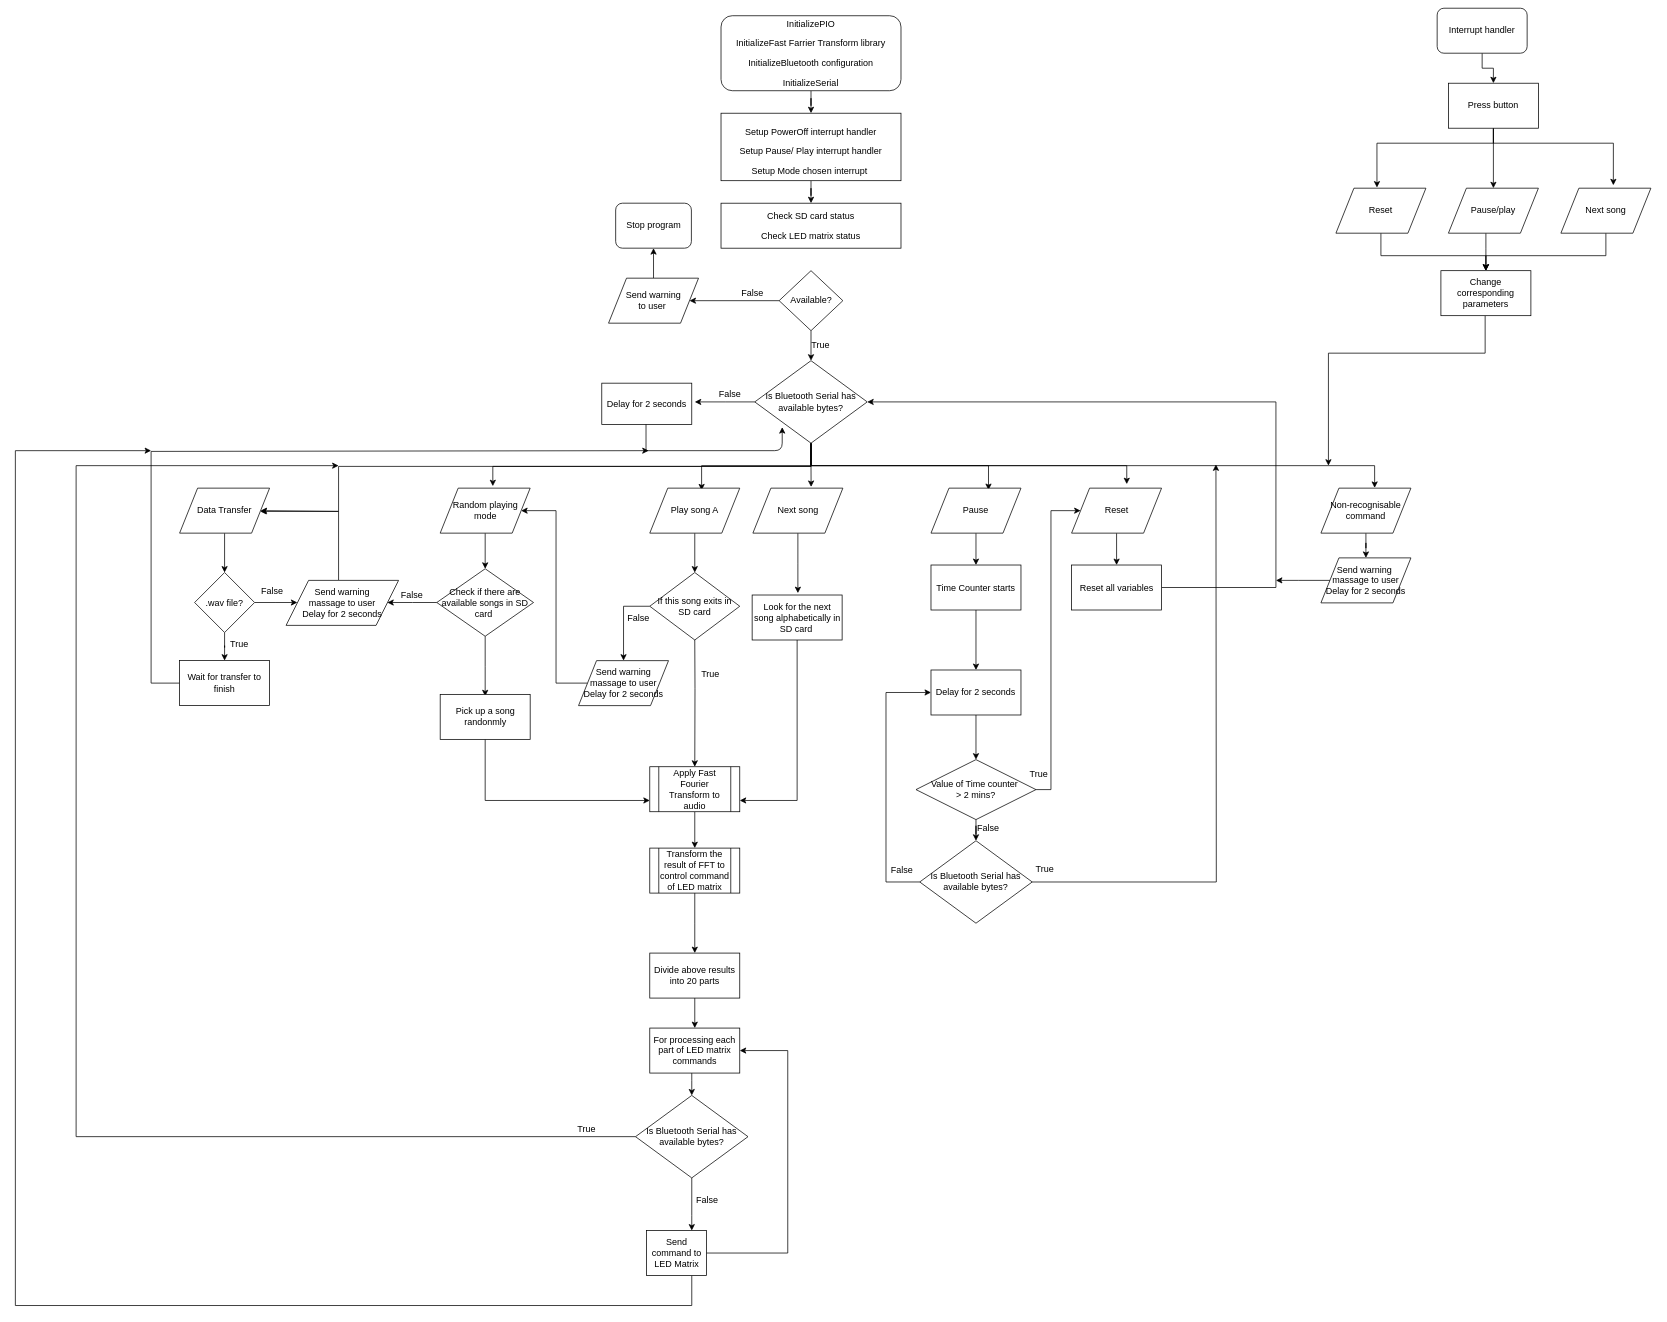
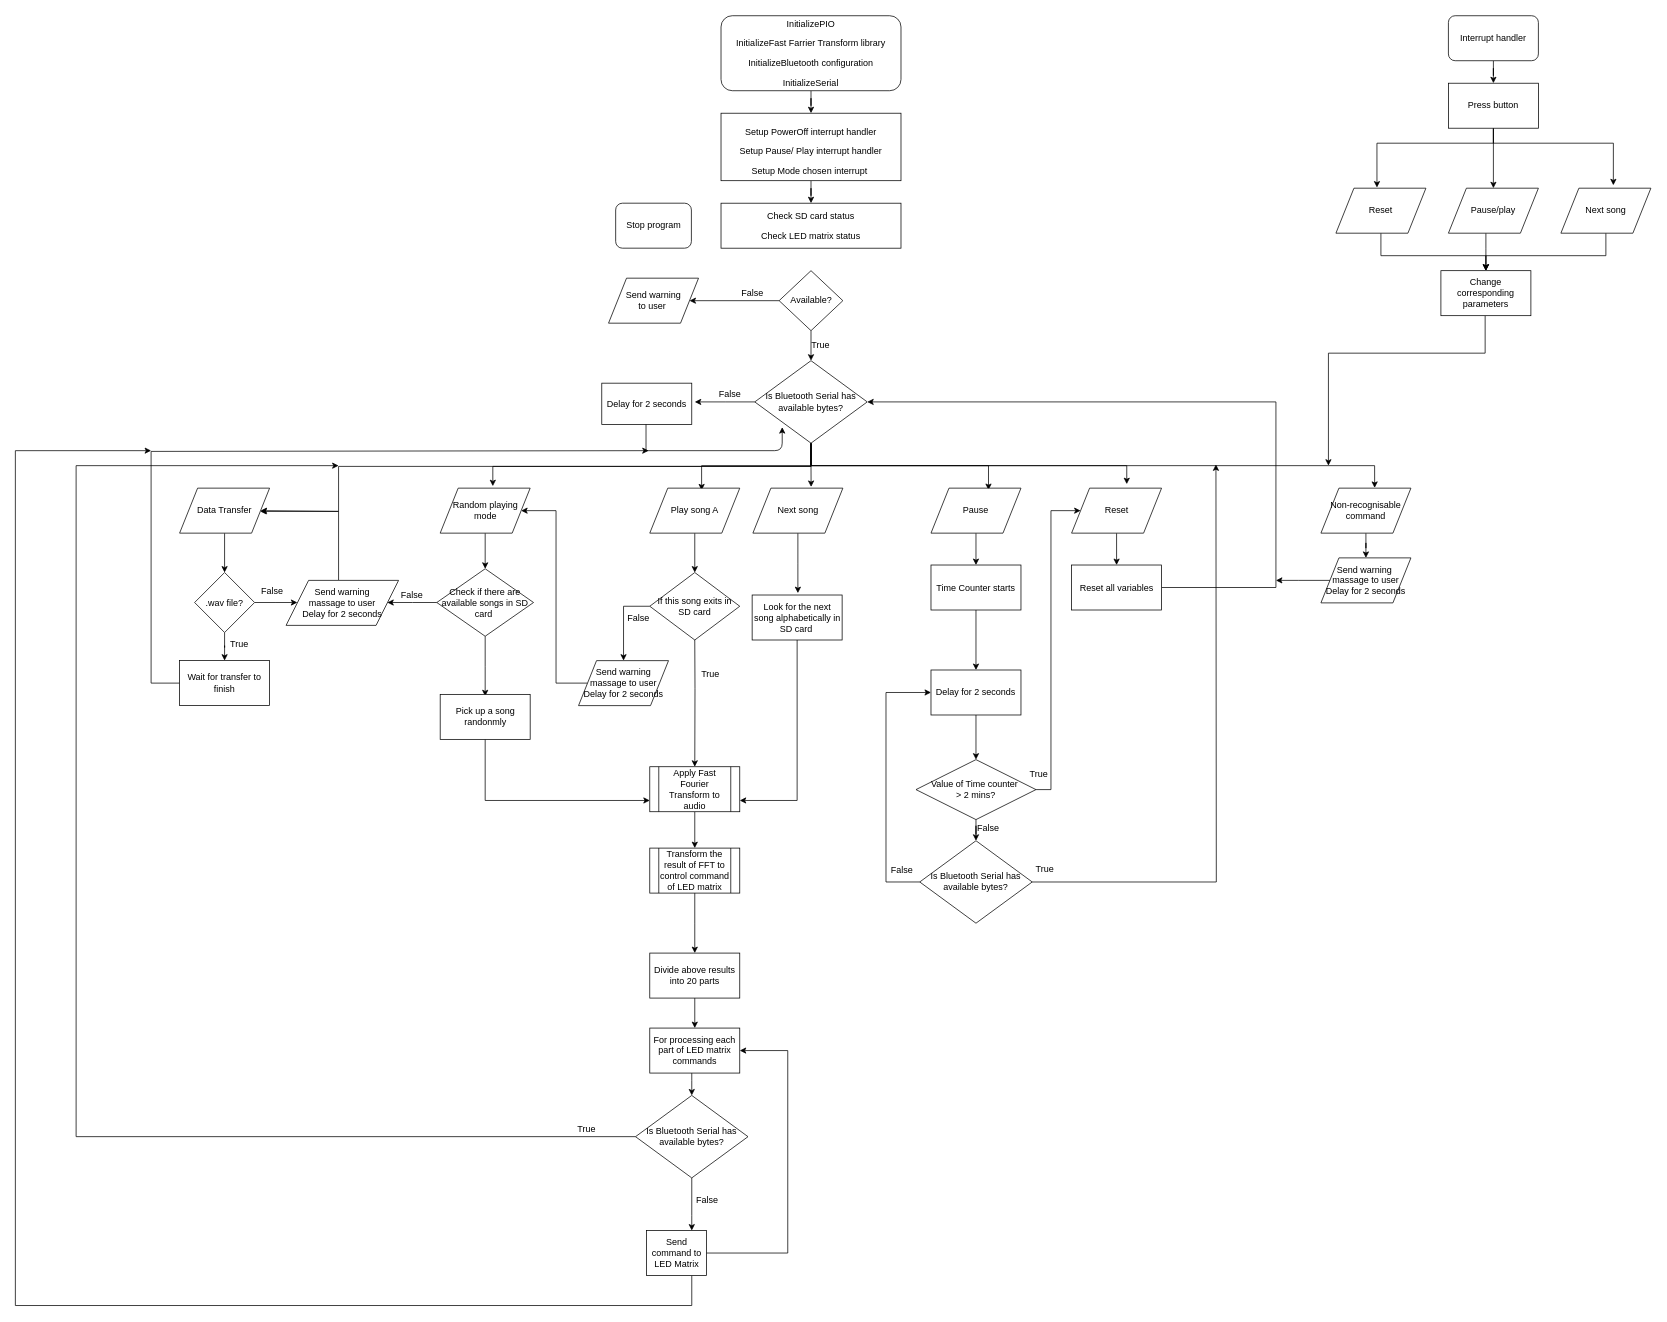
node "Interrupt handler": moved (1482, 30) -> (1494, 38)
edge "Send warning to user" -> "Stop program": removed
